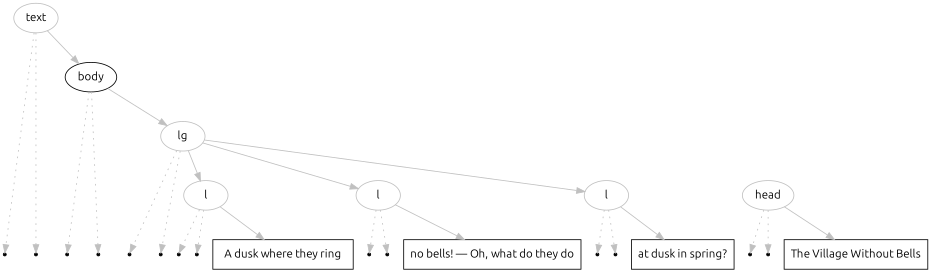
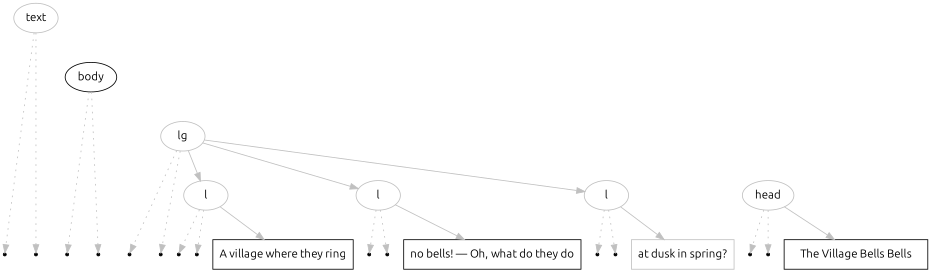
edge "text" -> "body": removed
edge "body" -> "lg": removed
node "A dusk where they ring": label "A dusk where they ring" -> "A village where they ring"
node "at dusk in spring?": color black -> gray
node "The Village Without Bells": label "The Village Without Bells" -> "The Village Bells Bells"
